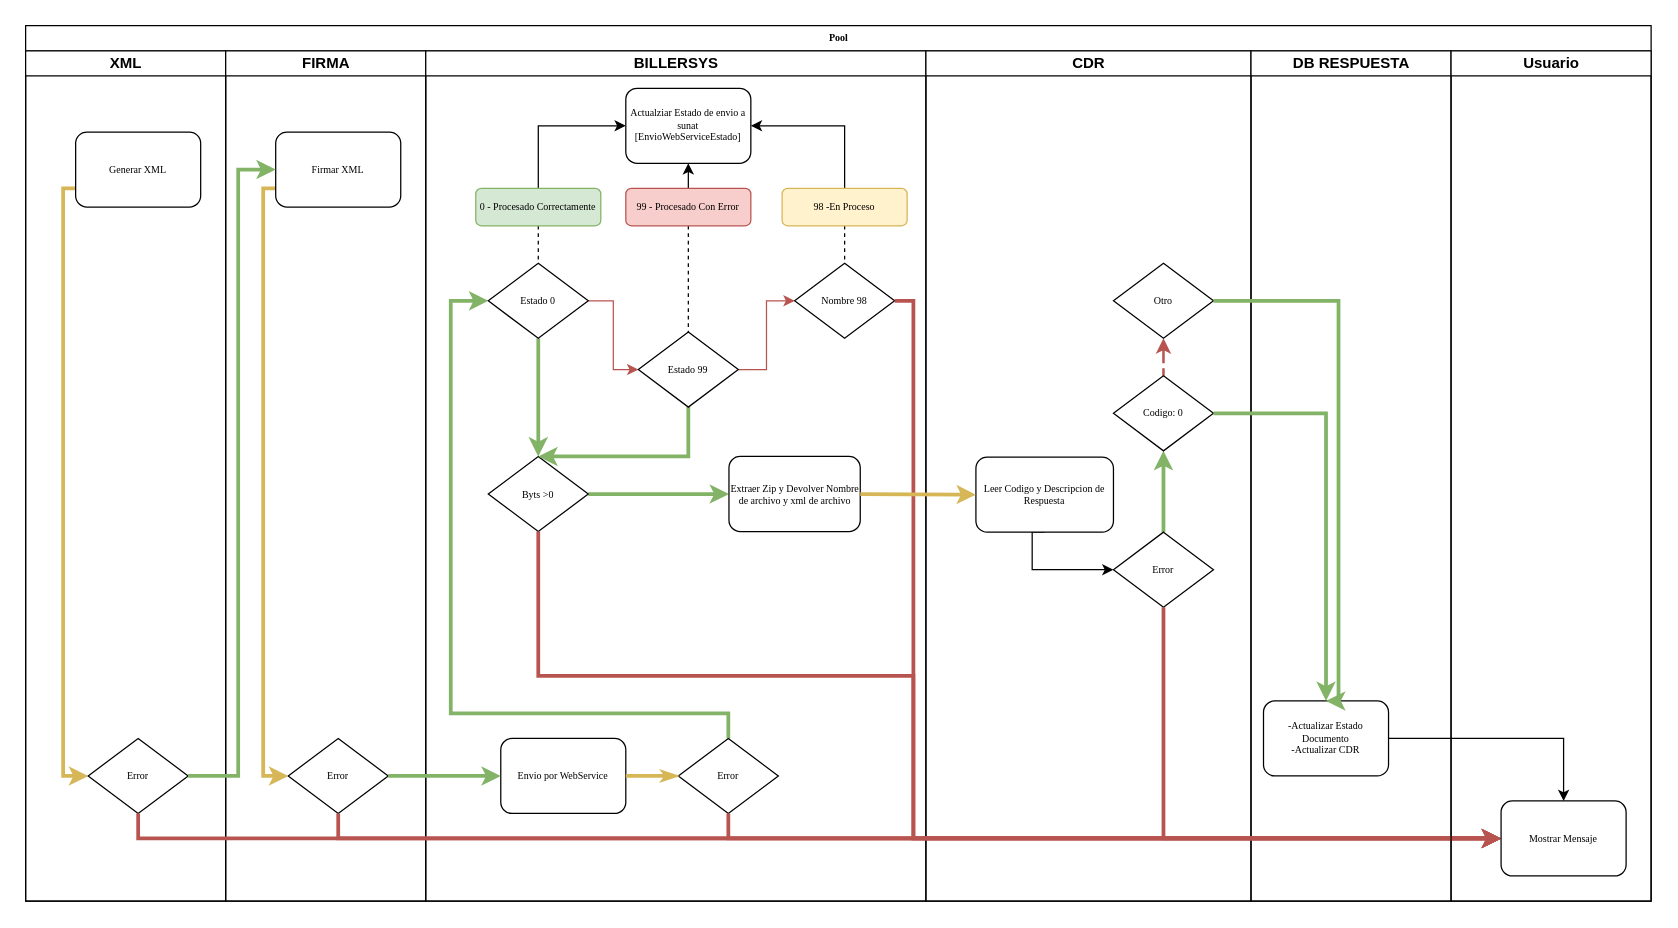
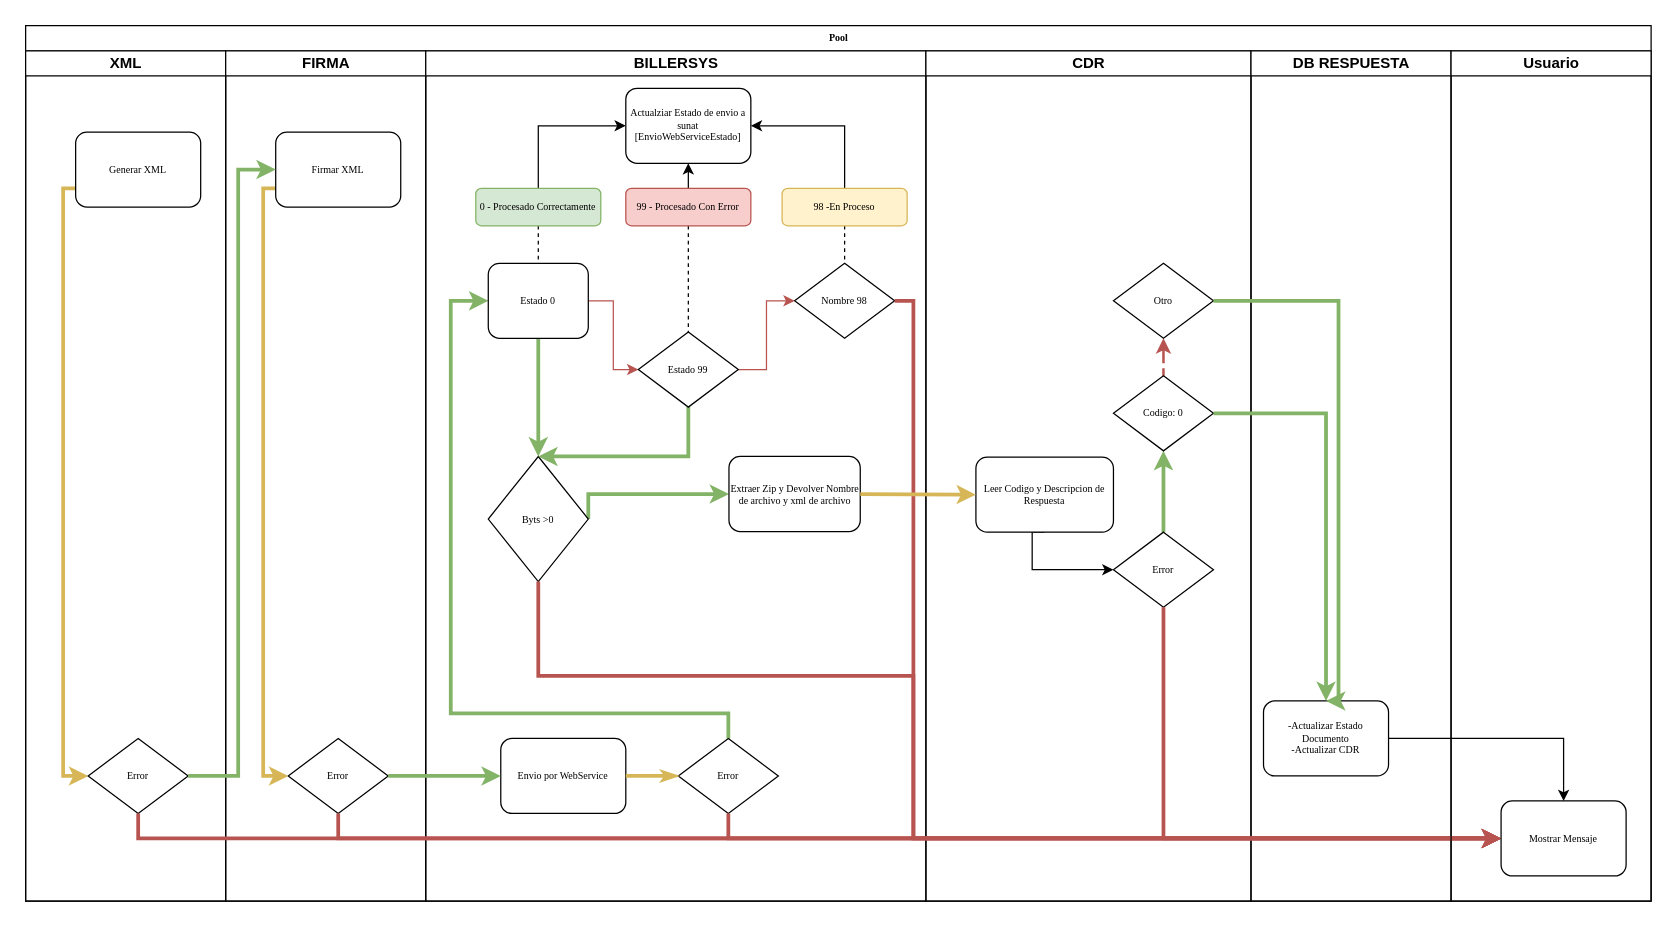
node "Estado 0": shape diamond -> rounded rectangle
node "Byts >0": size 100x75 -> 100x125
